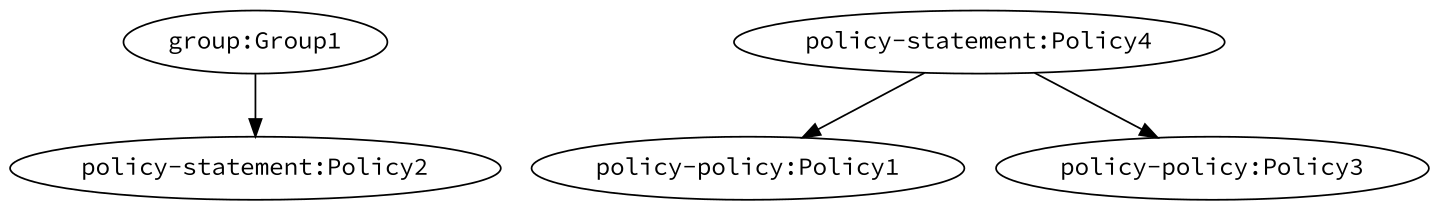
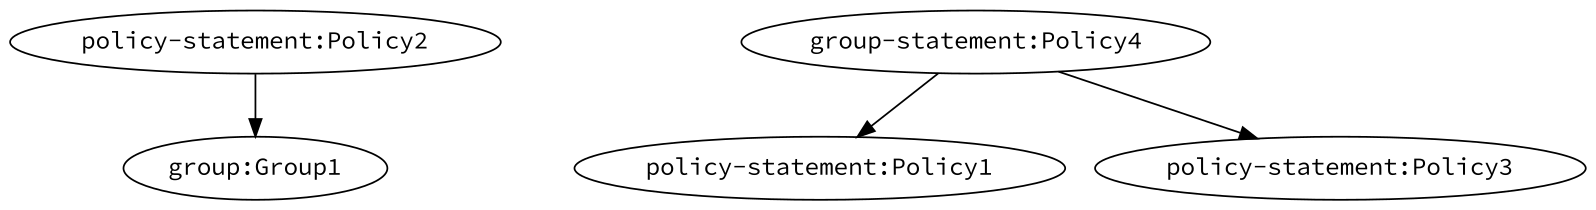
node "policy-statement:Policy4": label "policy-statement:Policy4" -> "group-statement:Policy4"
edge "group:Group1" -> "policy-statement:Policy2": reversed
node "policy-policy:Policy1": label "policy-policy:Policy1" -> "policy-statement:Policy1"
node "policy-policy:Policy3": label "policy-policy:Policy3" -> "policy-statement:Policy3"
